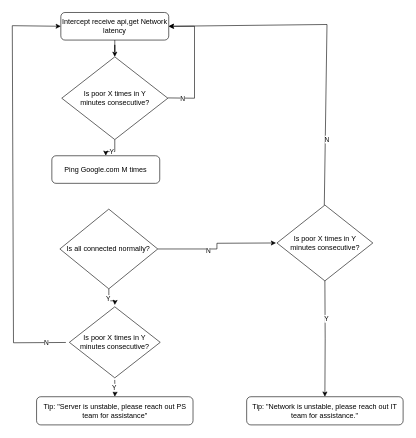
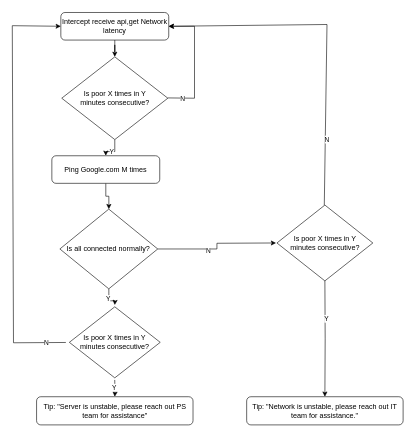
edge "Ping Google.com M times" -> "Is all connected normally?": added
